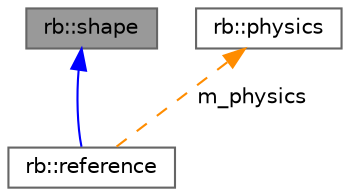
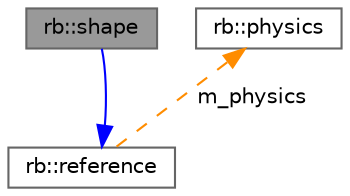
edge "rb::reference" -> "rb::shape": reversed
